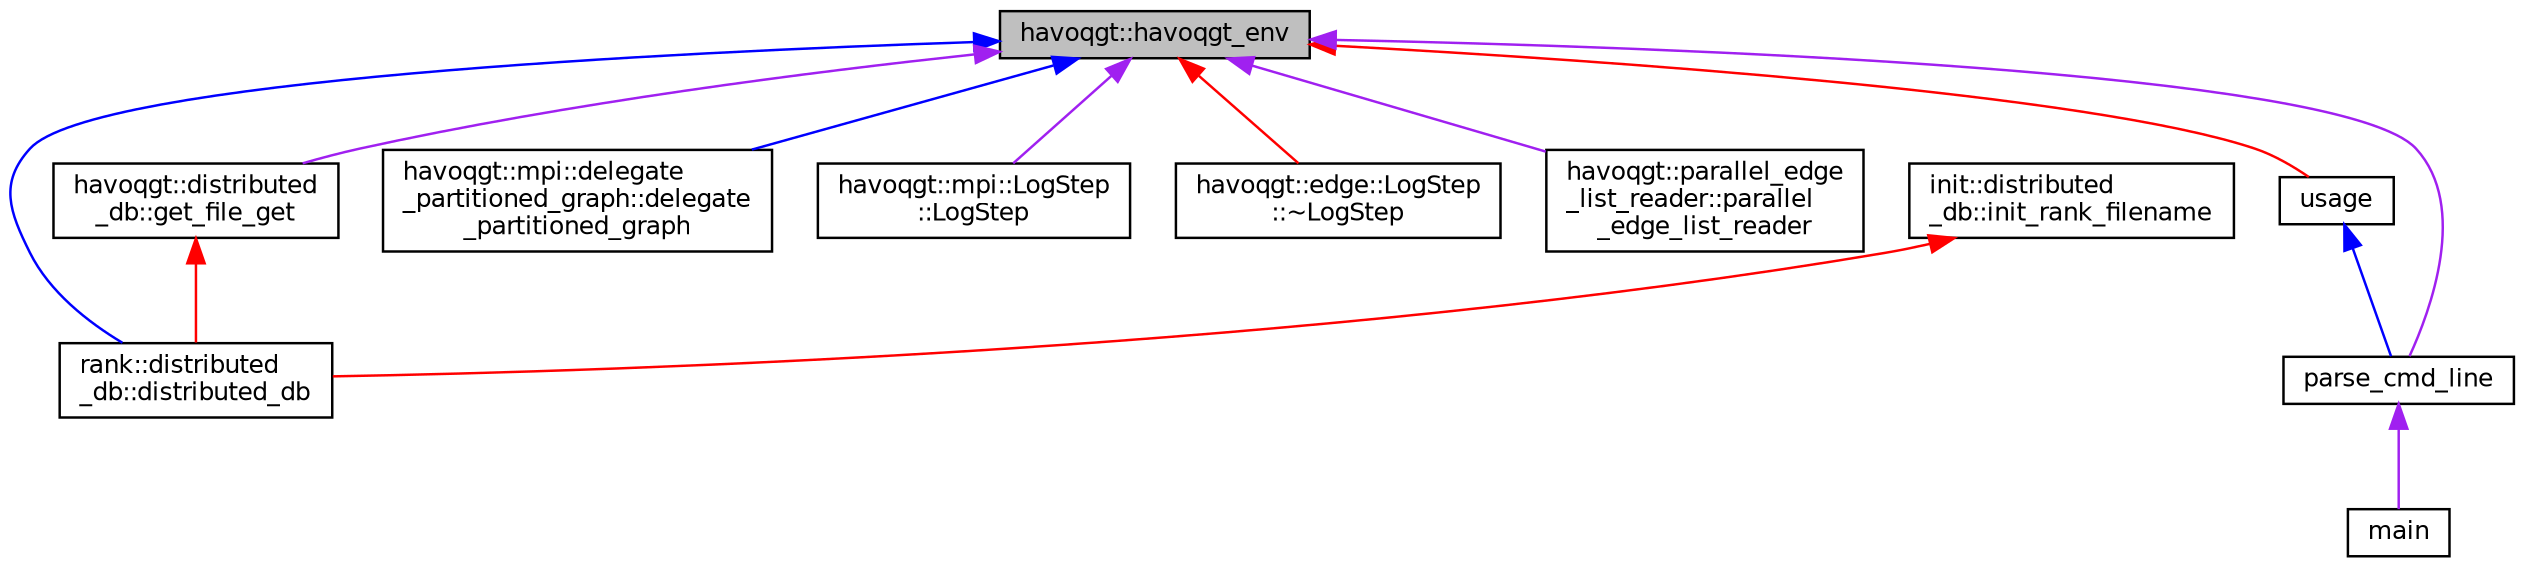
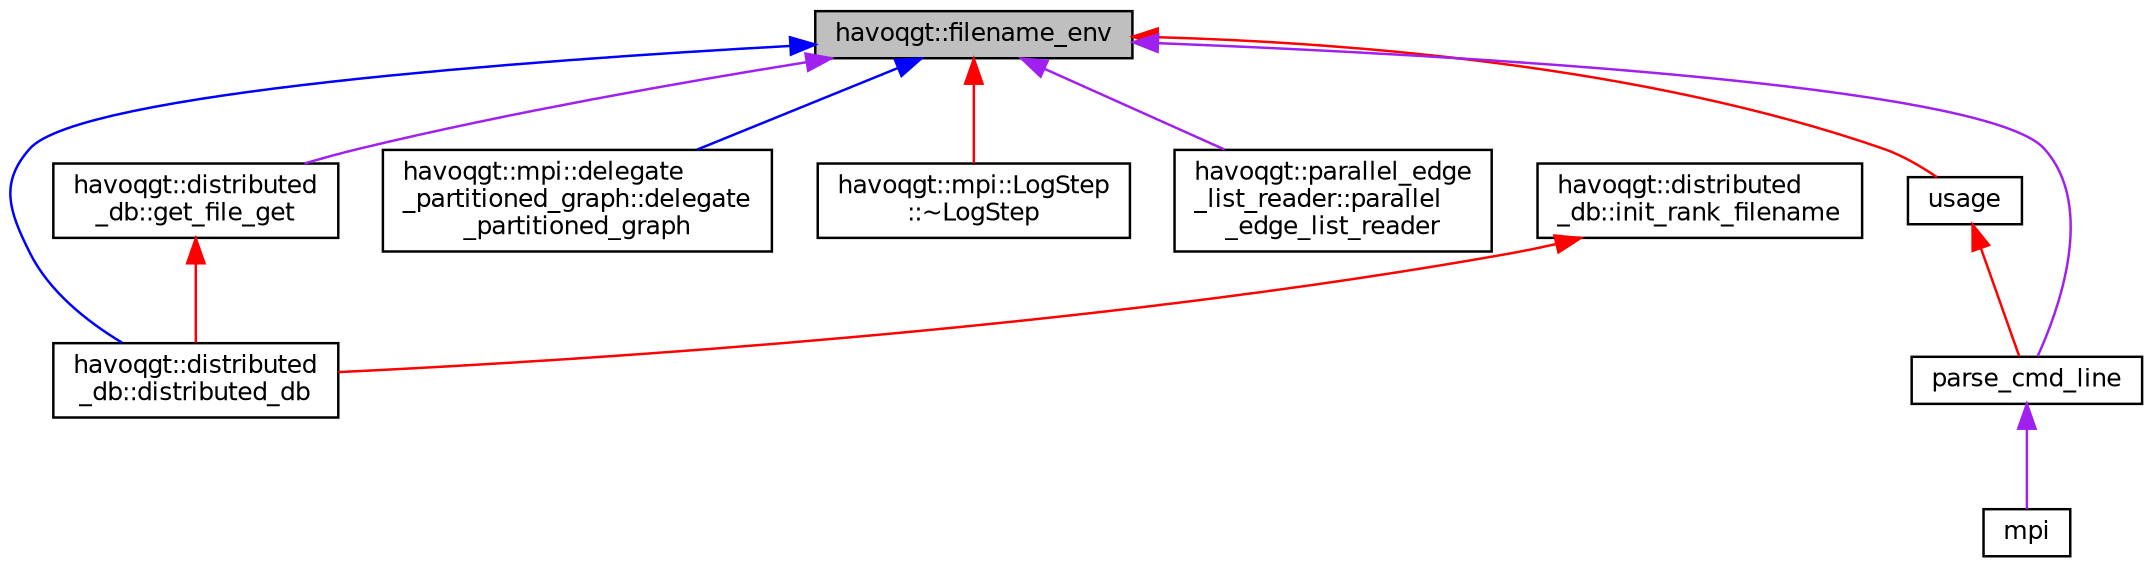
node "havoqgt::havoqgt_env": label "havoqgt::havoqgt_env" -> "havoqgt::filename_env"
node "havoqgt::mpi::LogStep ::LogStep": removed
node "havoqgt::edge::LogStep ::~LogStep": label "havoqgt::edge::LogStep ::~LogStep" -> "havoqgt::mpi::LogStep ::~LogStep"
node "init::distributed _db::init_rank_filename": label "init::distributed _db::init_rank_filename" -> "havoqgt::distributed _db::init_rank_filename"
edge "parse_cmd_line" -> "usage": color blue -> red
node "rank::distributed _db::distributed_db": label "rank::distributed _db::distributed_db" -> "havoqgt::distributed _db::distributed_db"
node "main": label "main" -> "mpi"
